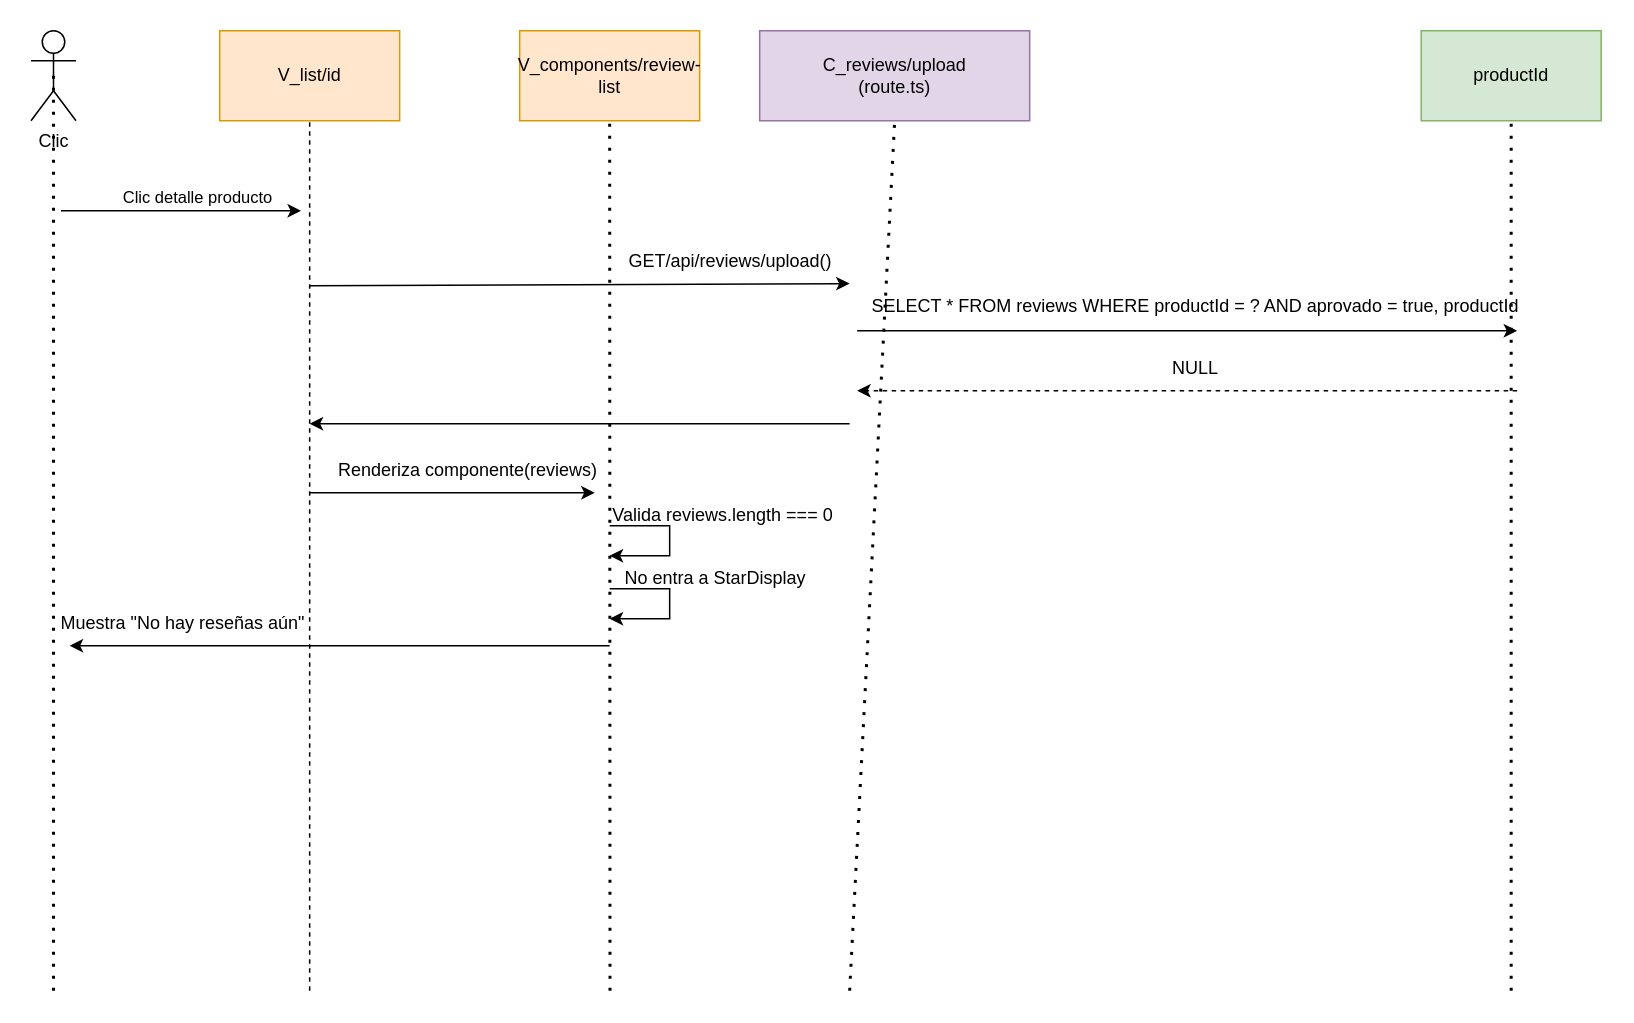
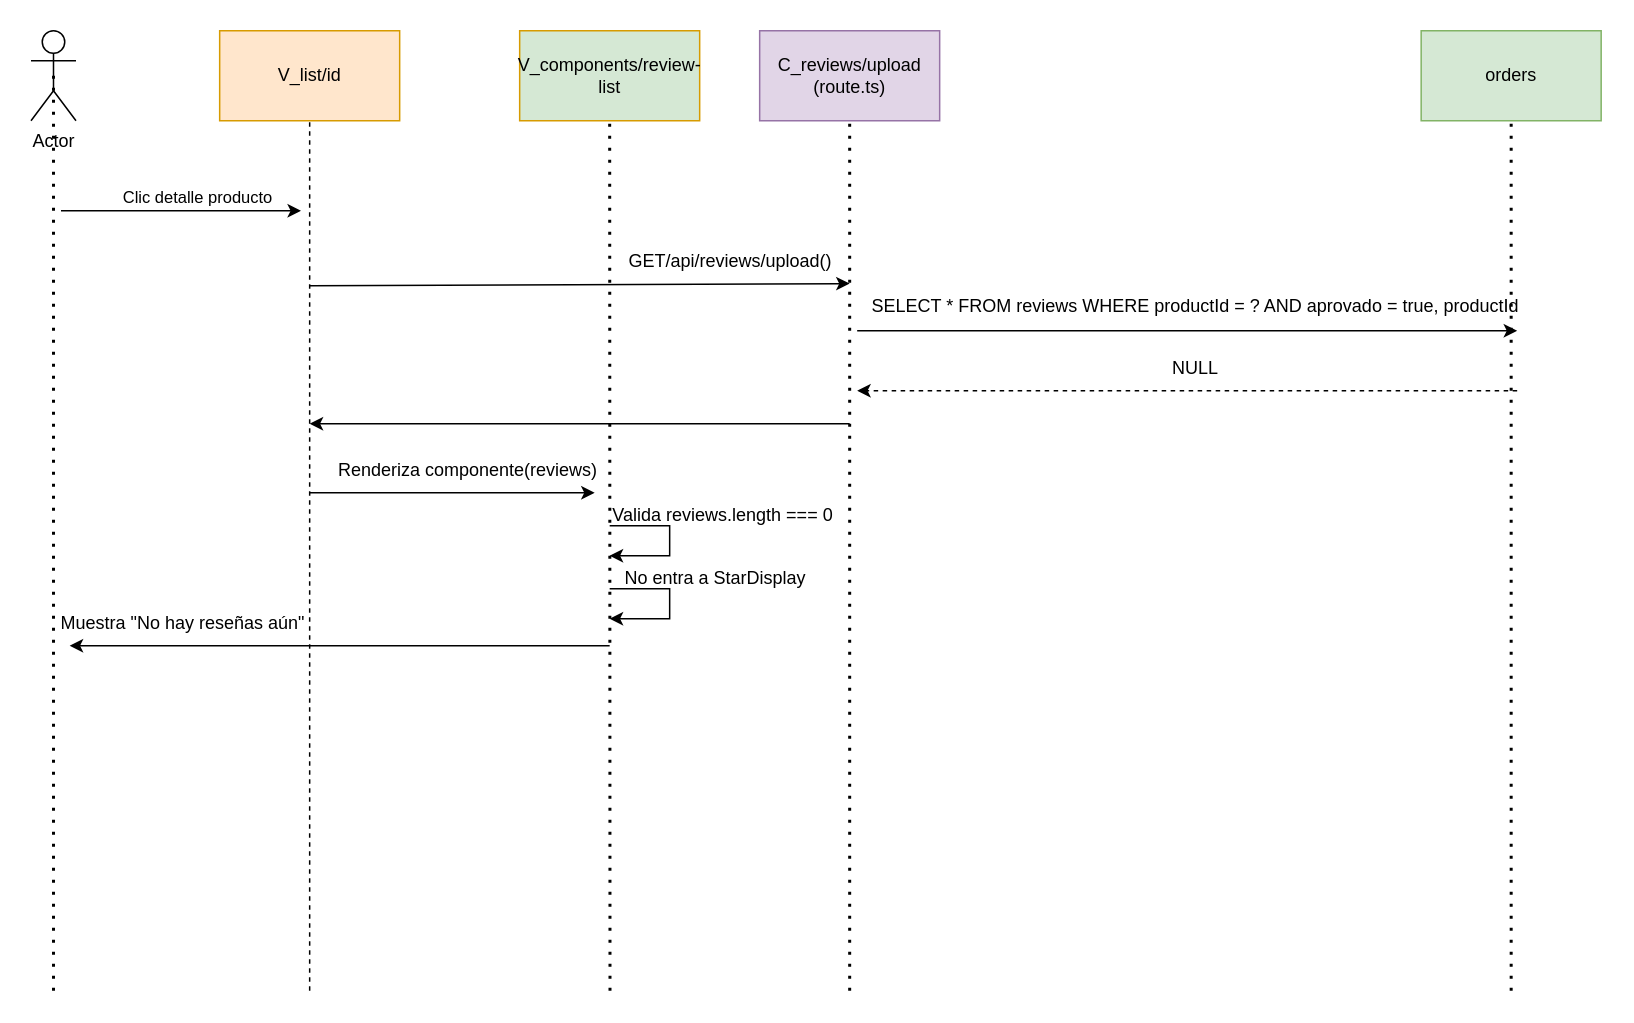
node "V_components/review-list": fillcolor #ffe6cc -> #d5e8d4
node "C_reviews/upload (route.ts)": size 270x90 -> 180x90
node "productId": label "productId" -> "orders"
node "Clic": label "Clic" -> "Actor"
